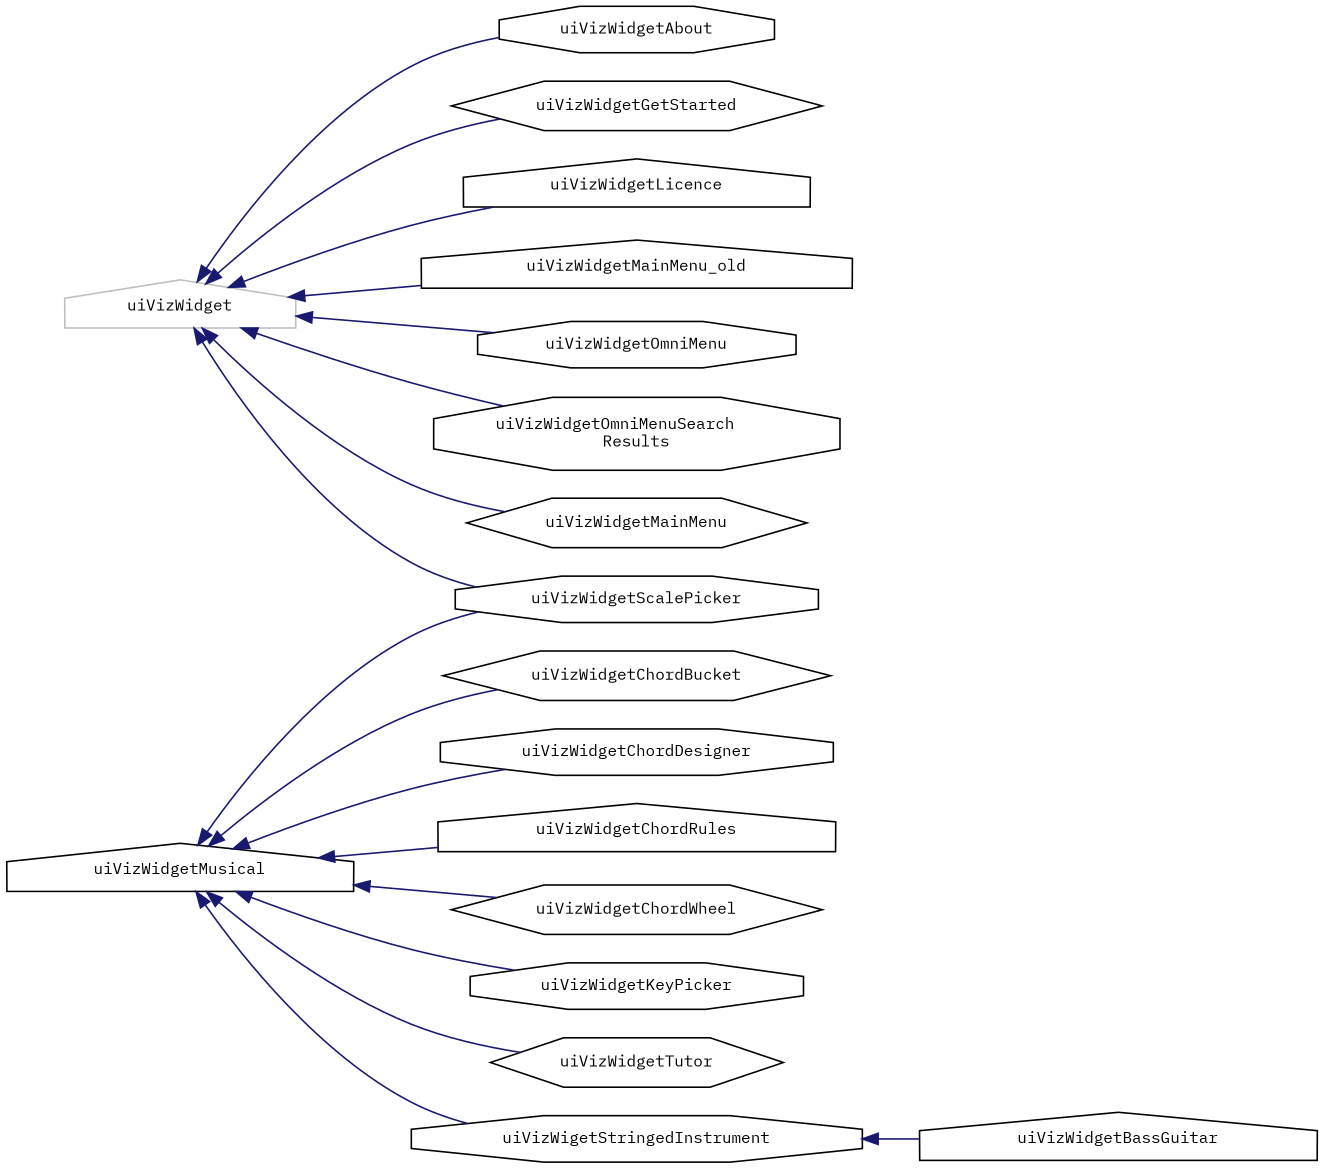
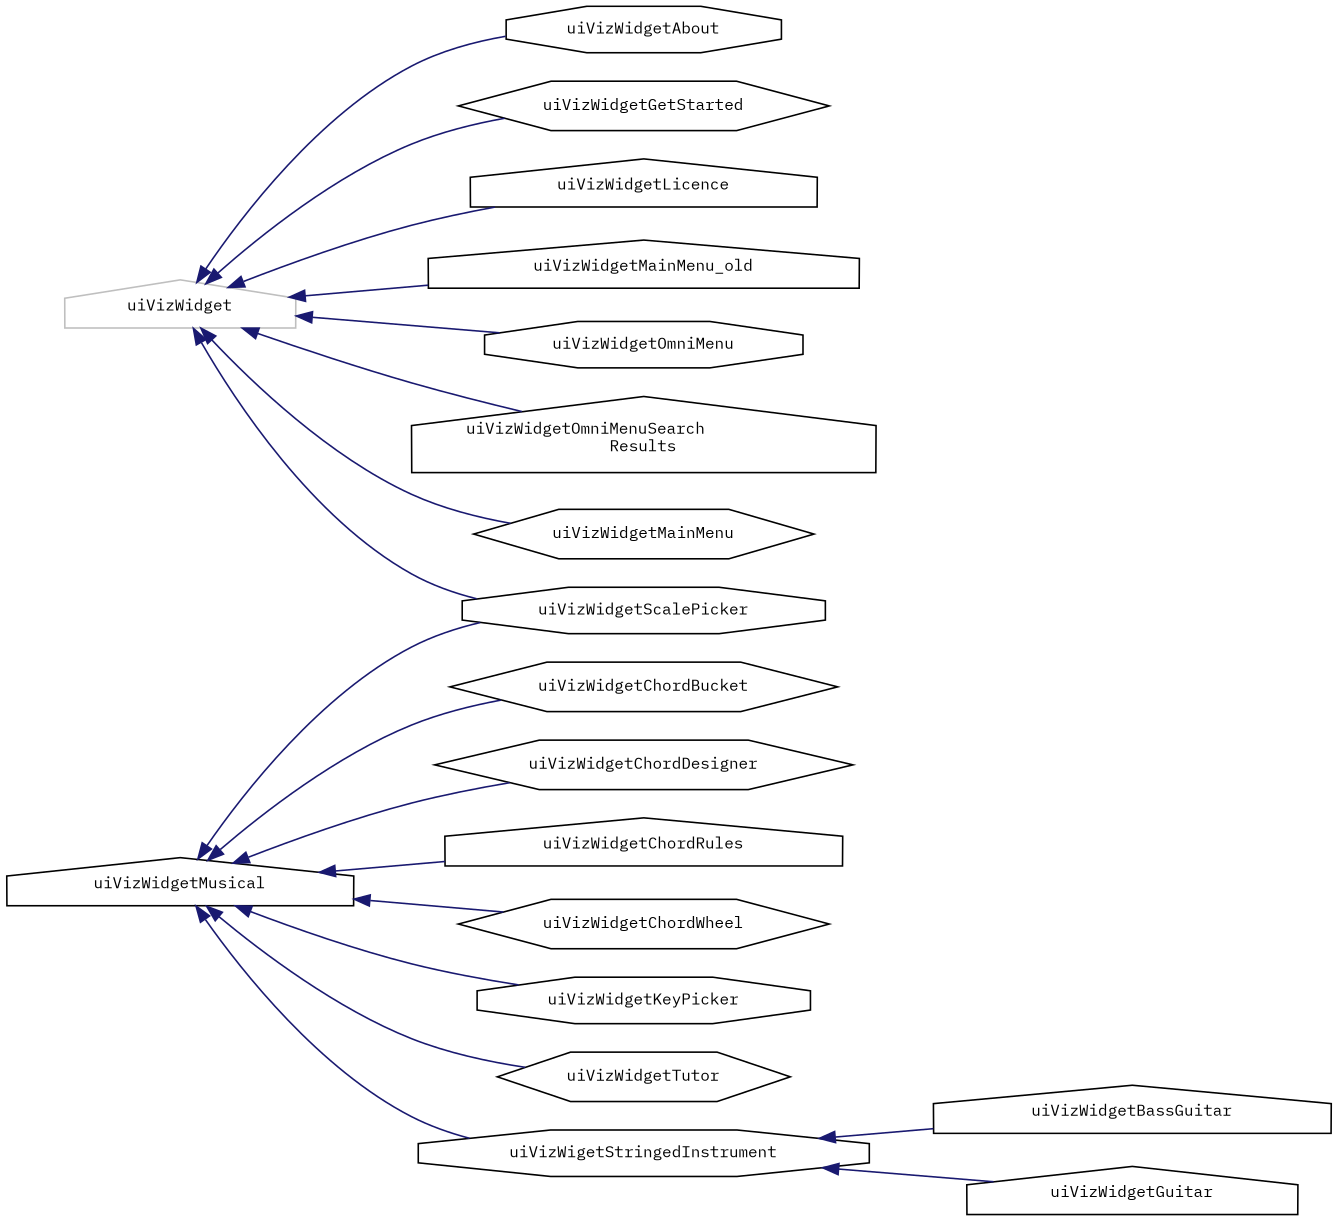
node "uiVizWidgetOmniMenuSearch Results": shape octagon -> house
node "uiVizWidgetChordDesigner": shape octagon -> hexagon
node "uiVizWidgetGuitar": added
